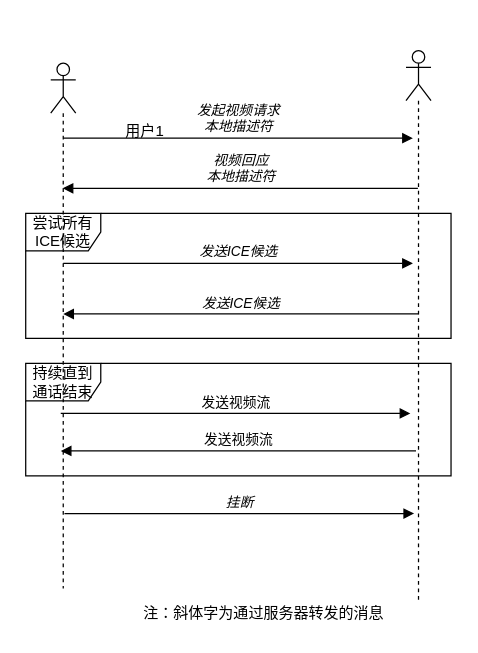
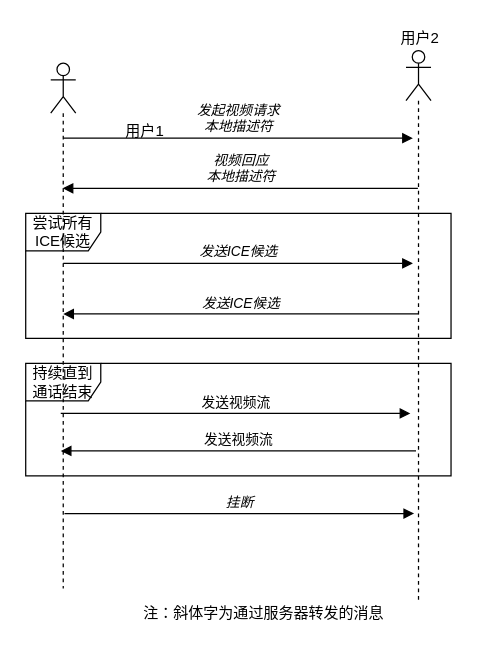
node "用户2": added
